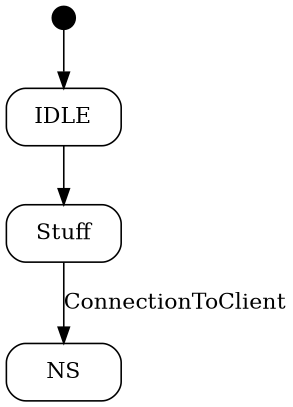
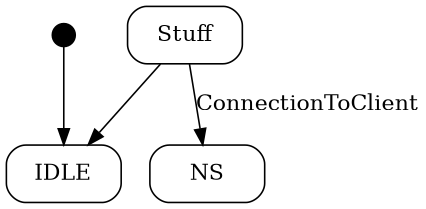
edge "IDLE" -> "Stuff": reversed
